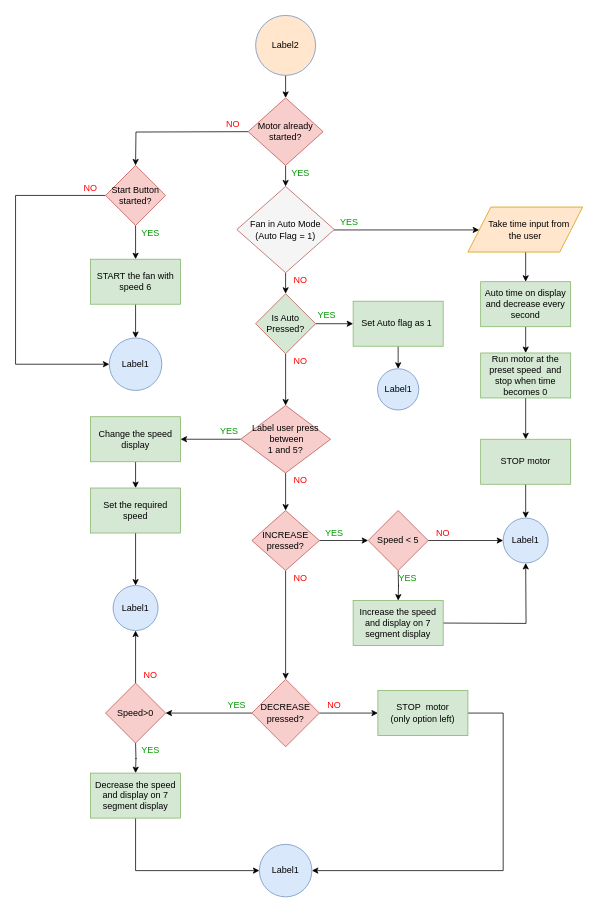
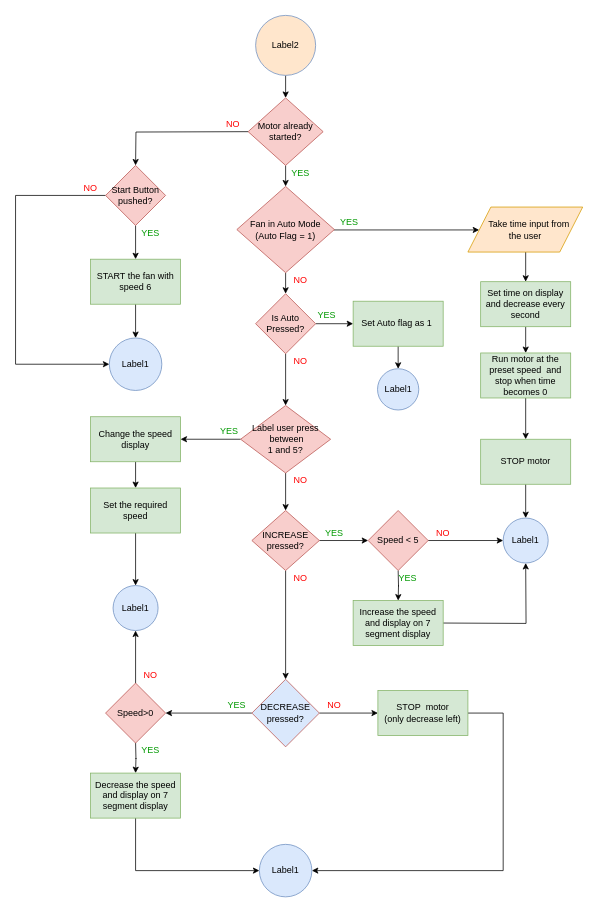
node "Start Button started?": label "Start Button started?" -> "Start Button pushed?"
node "Fan in Auto Mode (Auto Flag = 1)": fillcolor #f5f5f5 -> #f8cecc
node "Auto time on display and decrease every second": label "Auto time on display and decrease every second" -> "Set time on display and decrease every second"
node "Is Auto Pressed?": fillcolor #d5e8d4 -> #f8cecc
node "DECREASE pressed?": fillcolor #f8cecc -> #dae8fc
node "STOP motor (only option left)": label "STOP motor (only option left)" -> "STOP motor (only decrease left)"
